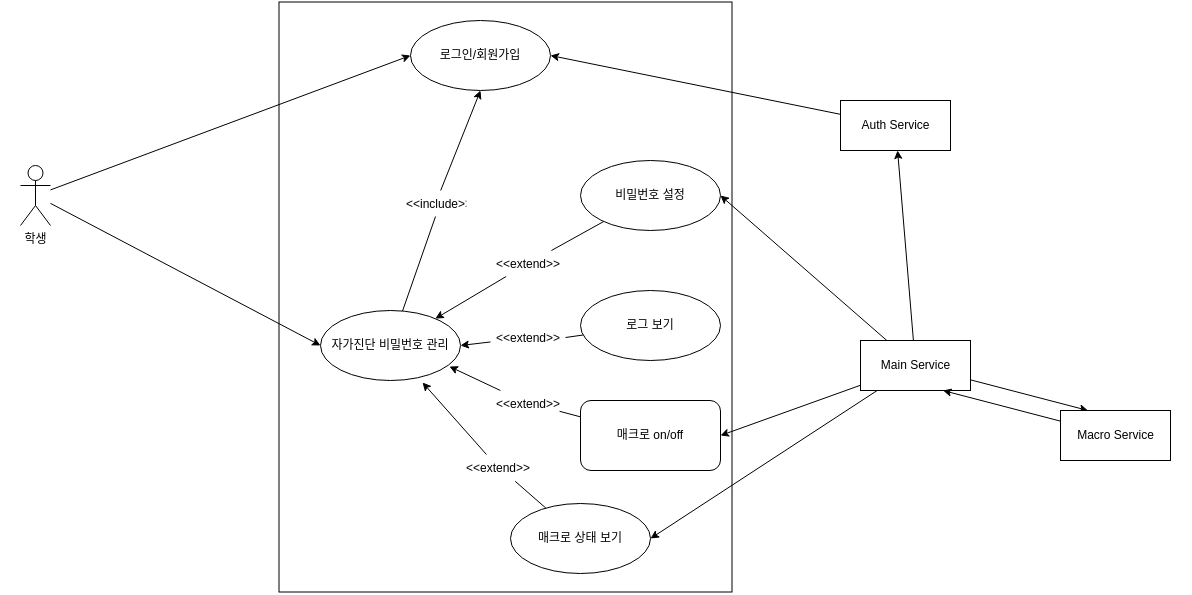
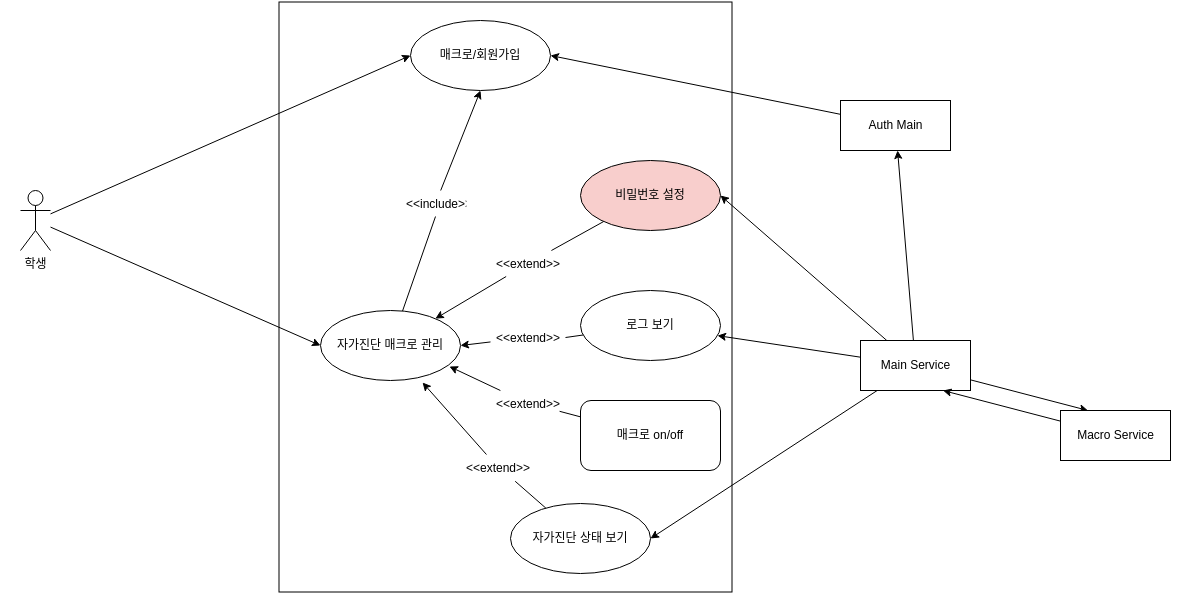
node "로그인/회원가입": label "로그인/회원가입" -> "매크로/회원가입"
node "Auth Service": label "Auth Service" -> "Auth Main"
node "학생": moved (36, 196) -> (36, 221)
node "비밀번호 설정": fillcolor #ffffff -> #f8cecc
node "자가진단 비밀번호 관리": label "자가진단 비밀번호 관리" -> "자가진단 매크로 관리"
edge "Main Service" -> "매크로 on/off": now "Main Service" -> "로그 보기"
node "매크로 상태 보기": label "매크로 상태 보기" -> "자가진단 상태 보기"
